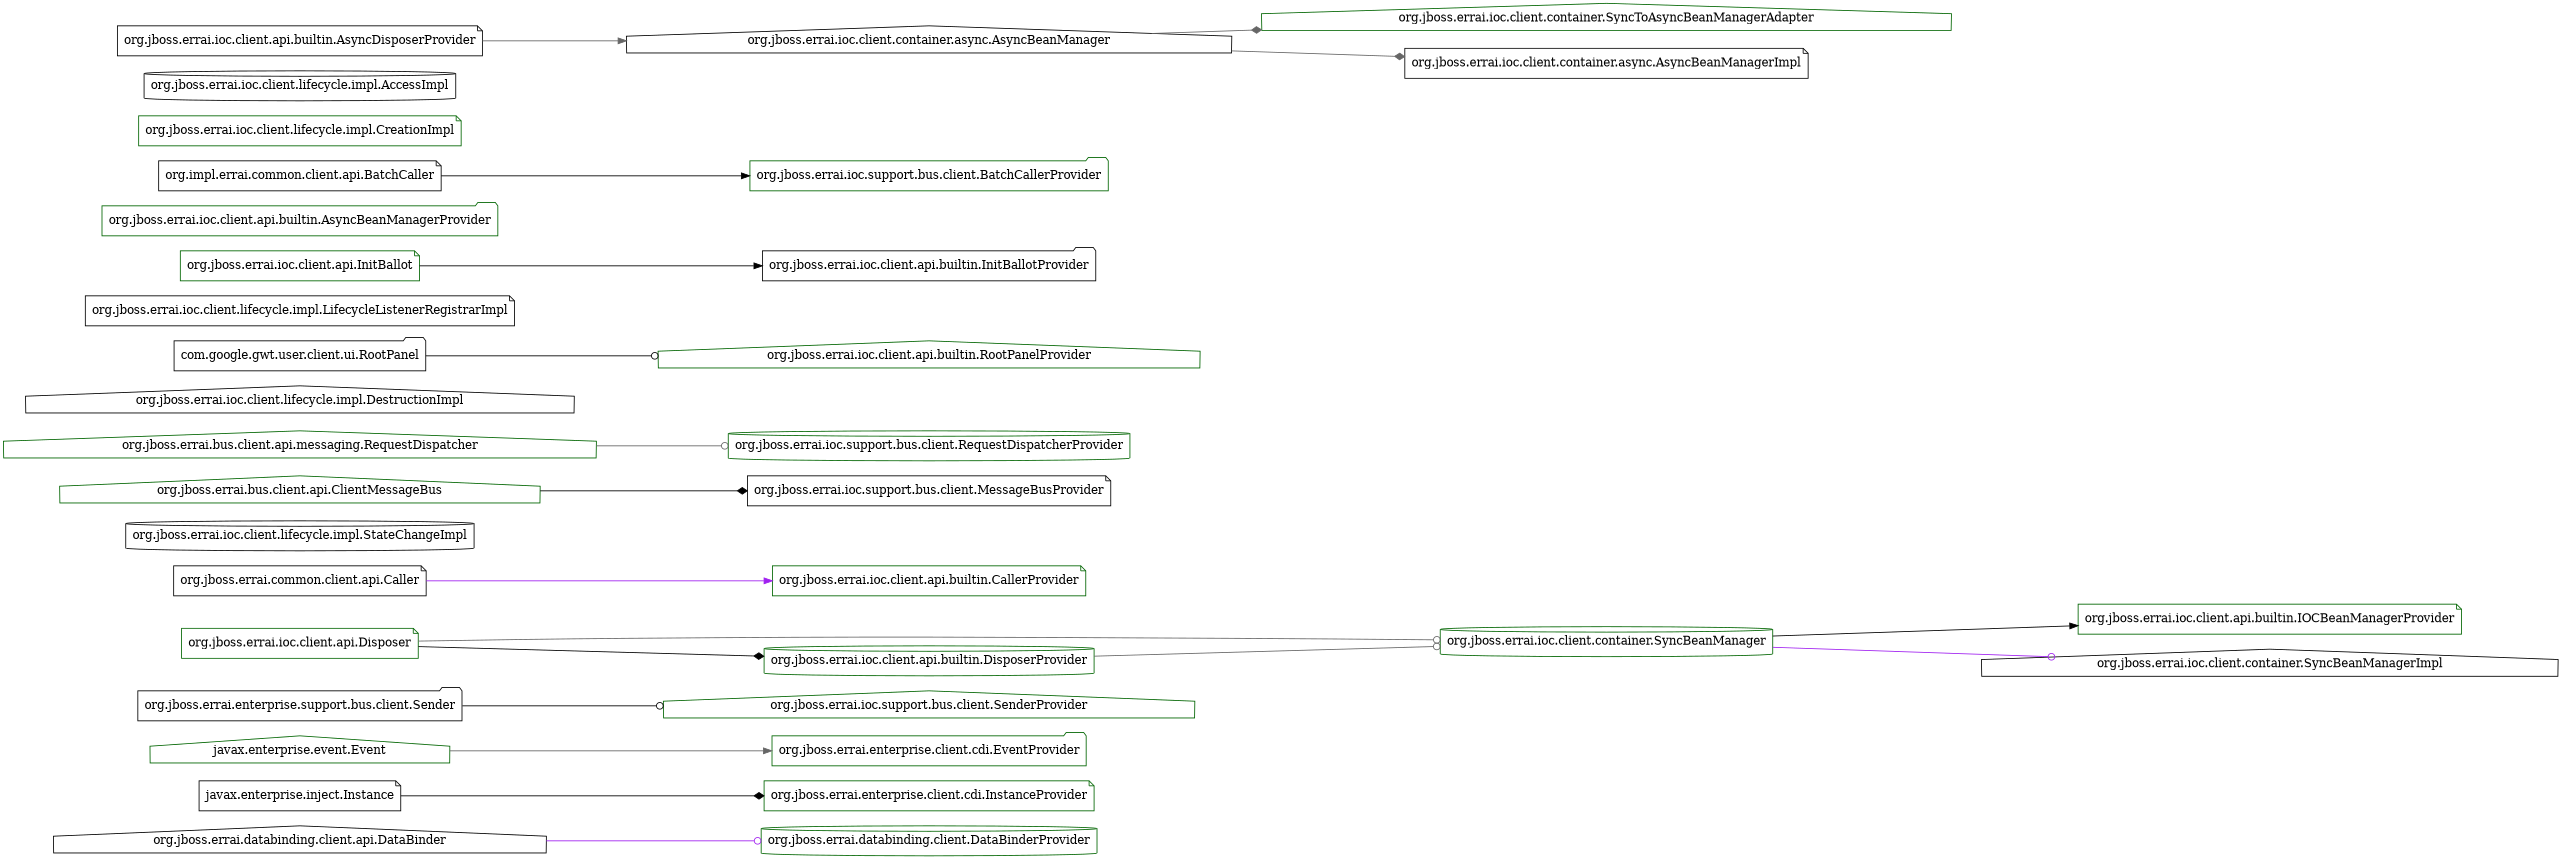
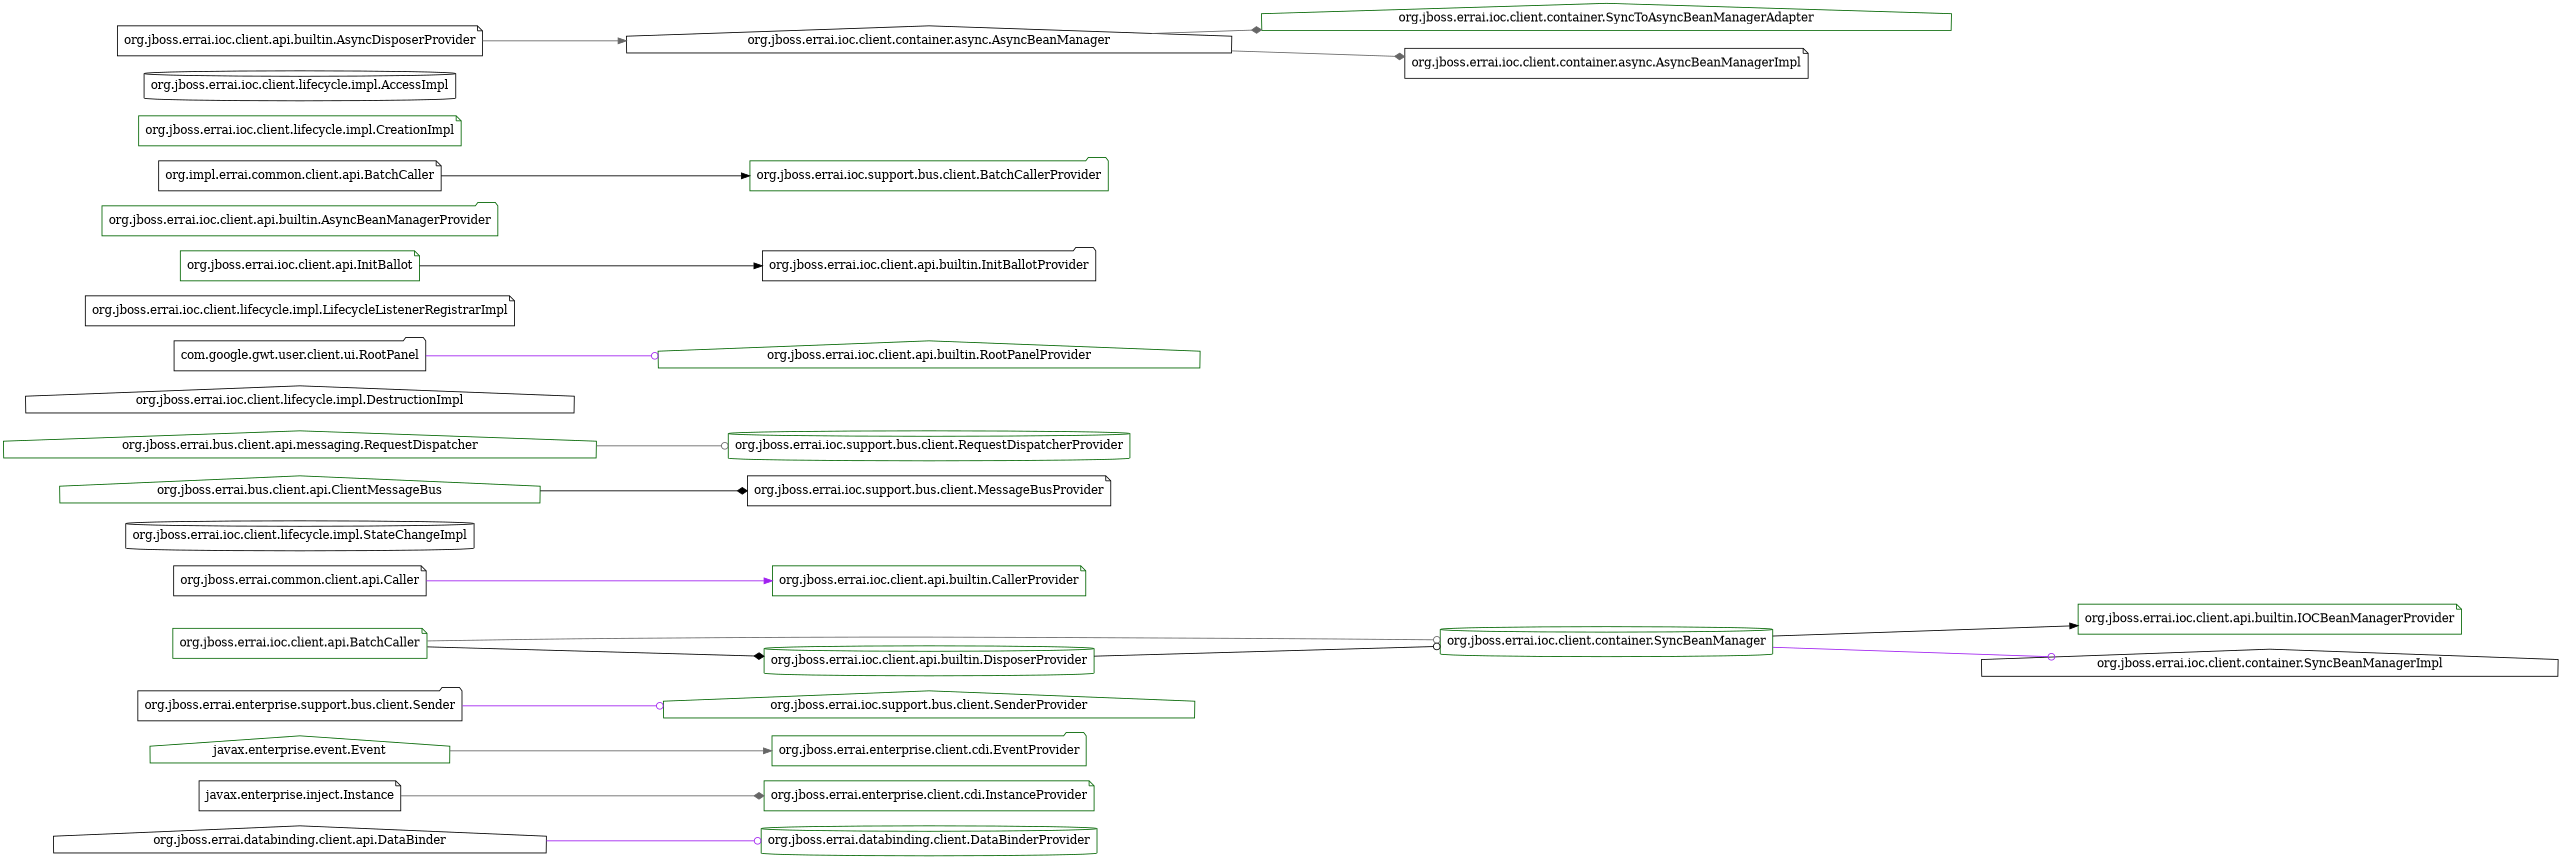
edge "com.google.gwt.user.client.ui.RootPanel" -> "org.jboss.errai.ioc.client.api.builtin.RootPanelProvider": color black -> purple
node "org.jboss.errai.ioc.client.api.Disposer": label "org.jboss.errai.ioc.client.api.Disposer" -> "org.jboss.errai.ioc.client.api.BatchCaller"
edge "org.jboss.errai.ioc.client.api.builtin.DisposerProvider" -> "org.jboss.errai.ioc.client.container.SyncBeanManager": color gray40 -> black
edge "org.jboss.errai.enterprise.support.bus.client.Sender" -> "org.jboss.errai.ioc.support.bus.client.SenderProvider": color black -> purple
edge "javax.enterprise.inject.Instance" -> "org.jboss.errai.enterprise.client.cdi.InstanceProvider": color black -> gray40
